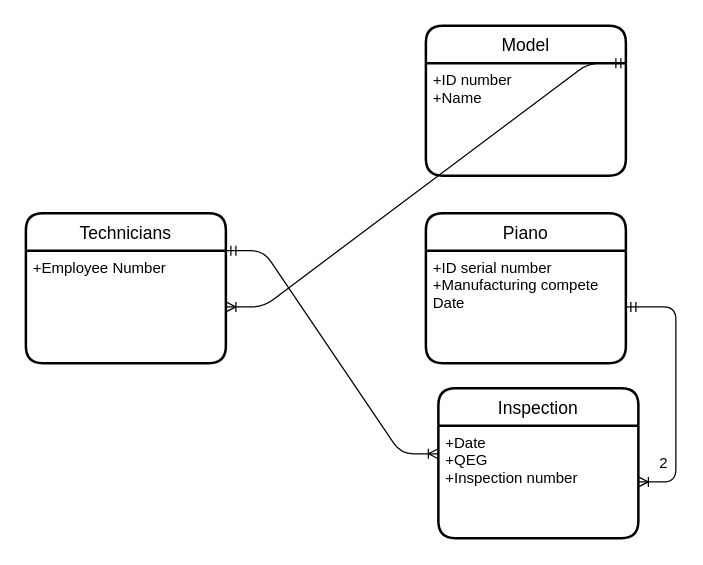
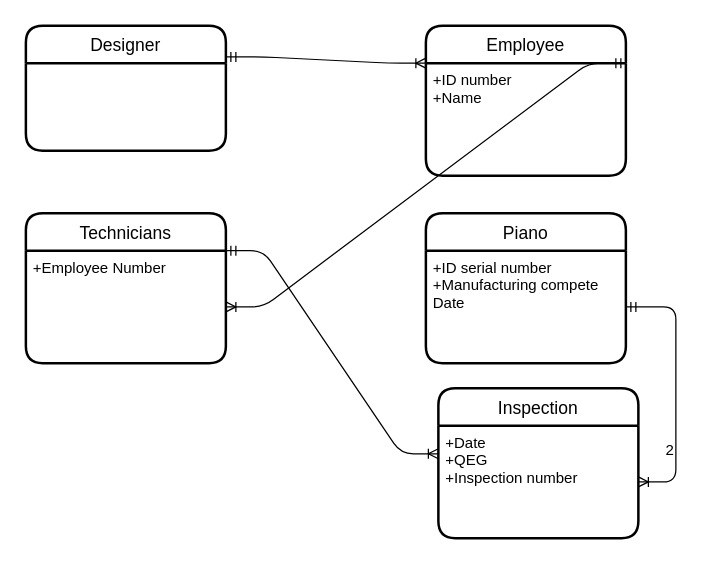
node "Model": label "Model" -> "Employee"
edge "Designer" -- "+ID number +Name": added
node "Designer": added
node "2": moved (663, 463) -> (669, 451)
